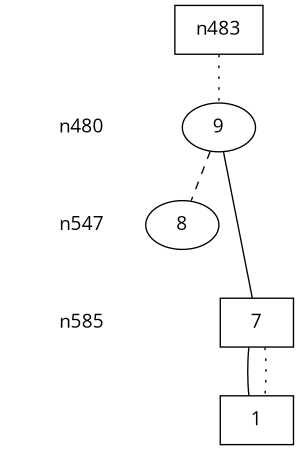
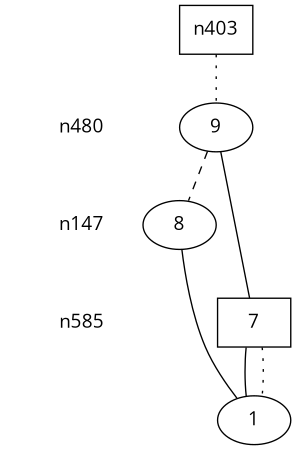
node "n483": label "n483" -> "n403"
node "n547": label "n547" -> "n147"
edge "8" -- "1": added
node "1": shape box -> ellipse
